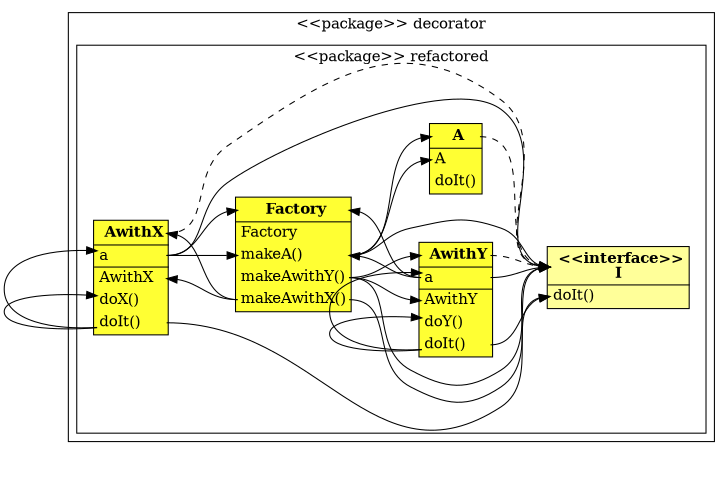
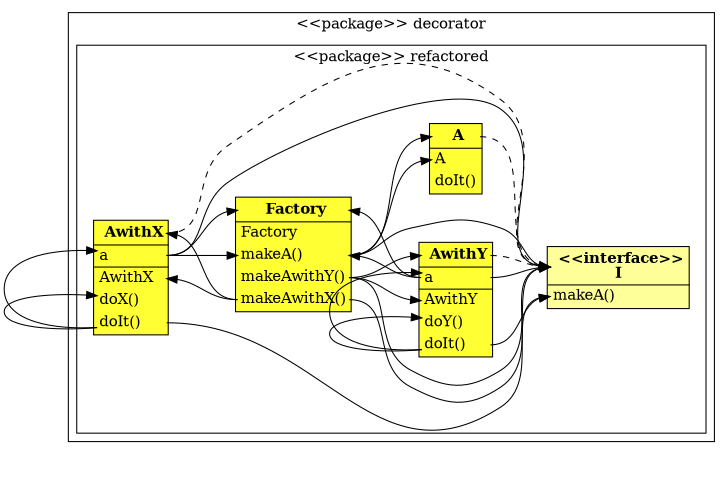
node "I": text "doIt()" -> "makeA()"
